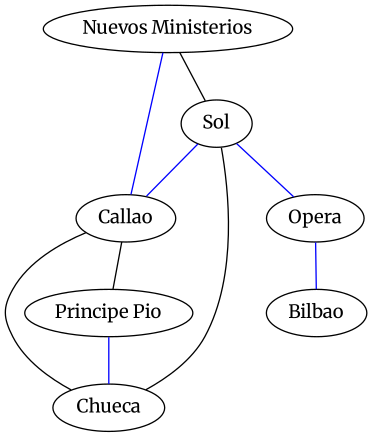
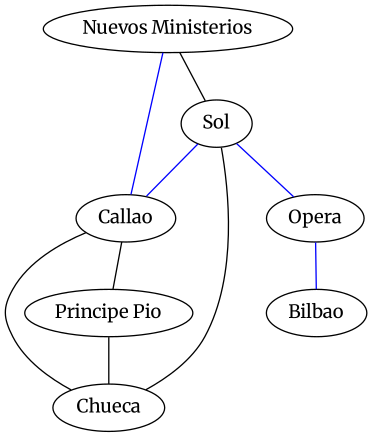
edge "Principe Pio" -- "Chueca": color blue -> black
